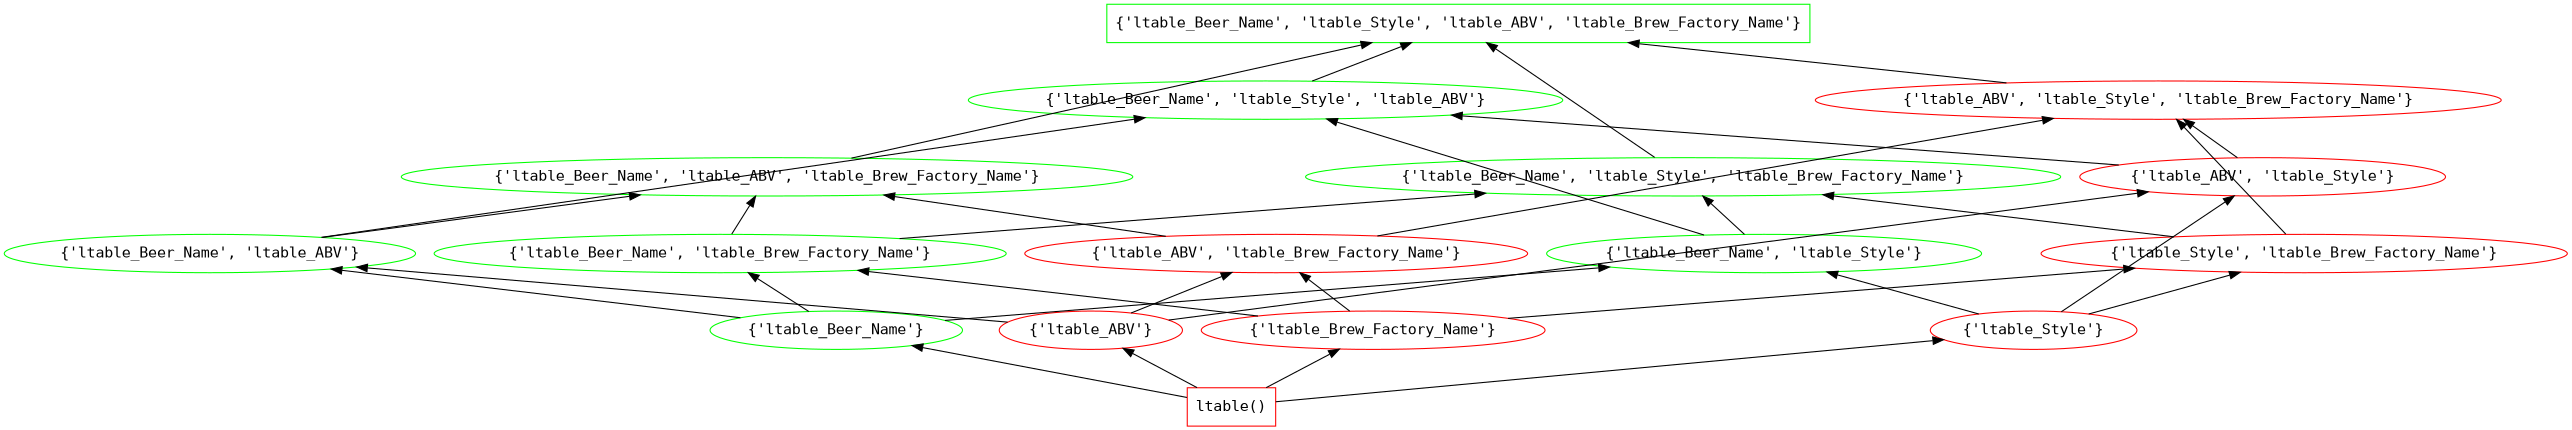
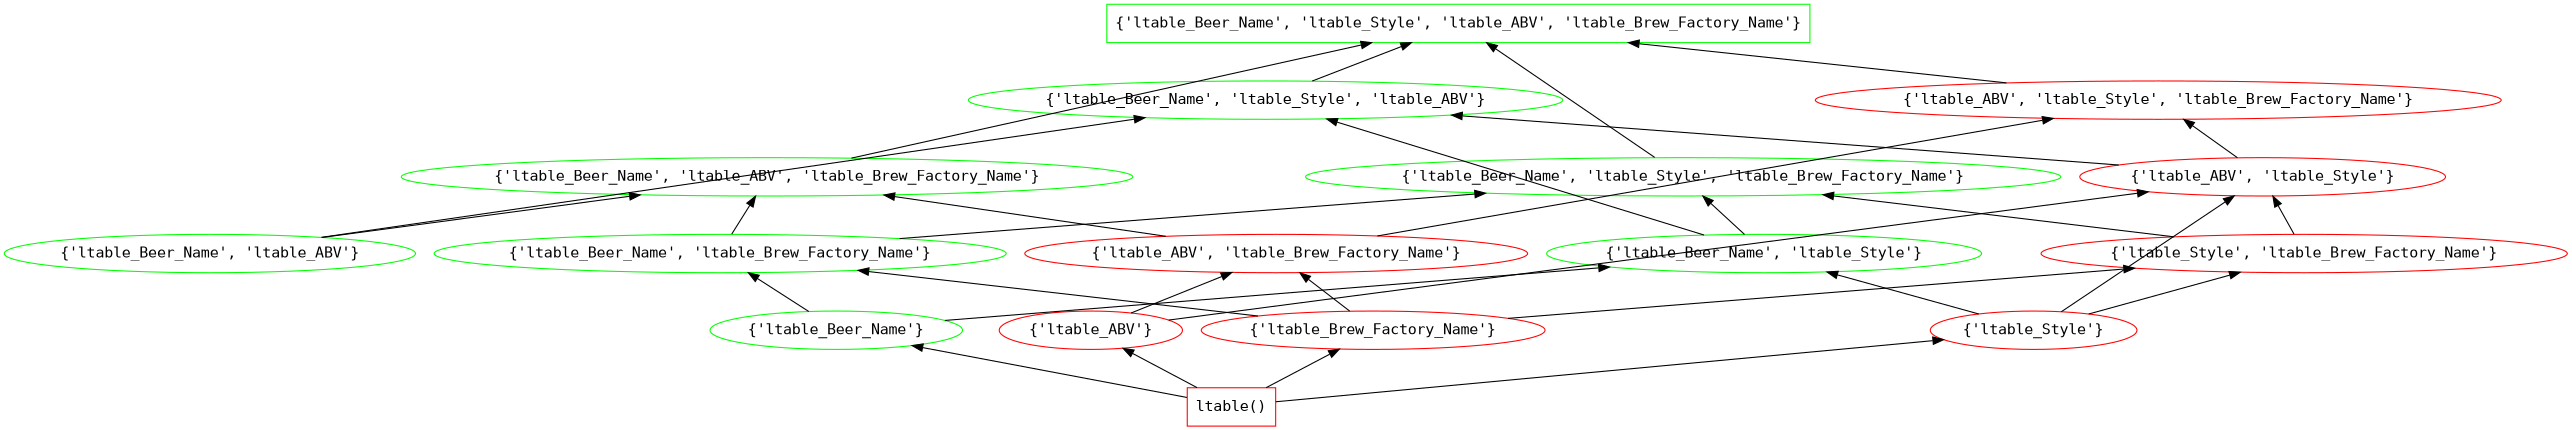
edge "{'ltable_Style', 'ltable_Brew_Factory_Name'}" -> "{'ltable_ABV', 'ltable_Style', 'ltable_Brew_Factory_Name'}": now "{'ltable_Style', 'ltable_Brew_Factory_Name'}" -> "{'ltable_ABV', 'ltable_Style'}"
edge "{'ltable_Beer_Name'}" -> "{'ltable_Beer_Name', 'ltable_ABV'}": removed
edge "{'ltable_ABV'}" -> "{'ltable_Beer_Name', 'ltable_ABV'}": removed
